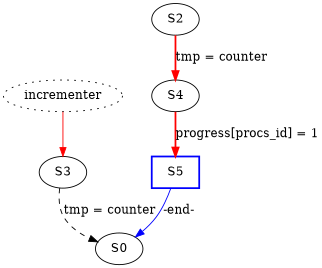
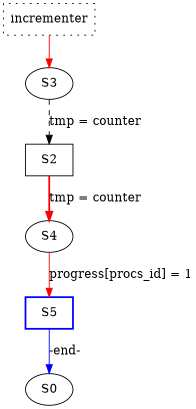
node "S2": shape ellipse -> box
node "incrementer": shape ellipse -> box
edge "S4" -> "S5": style bold -> solid
edge "S3" -> "S0": now "S3" -> "S2"
